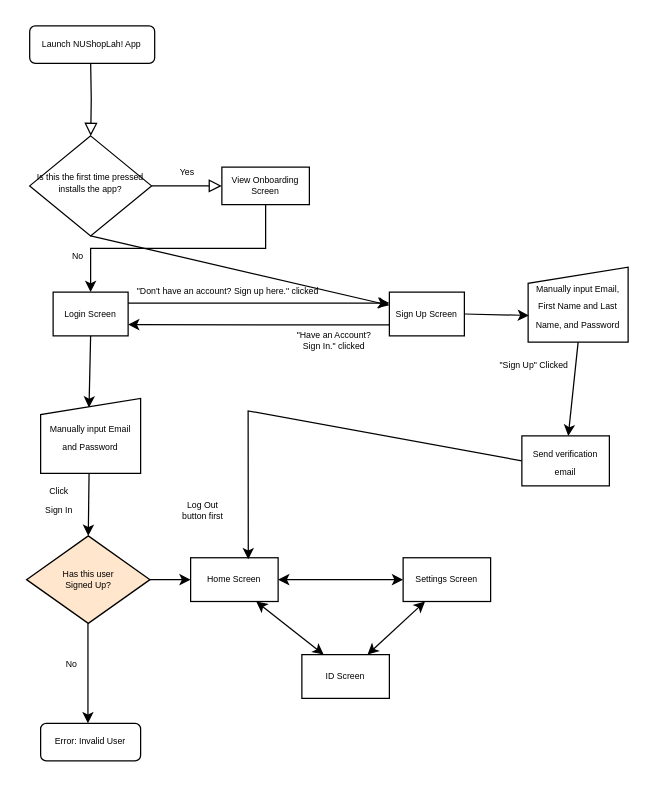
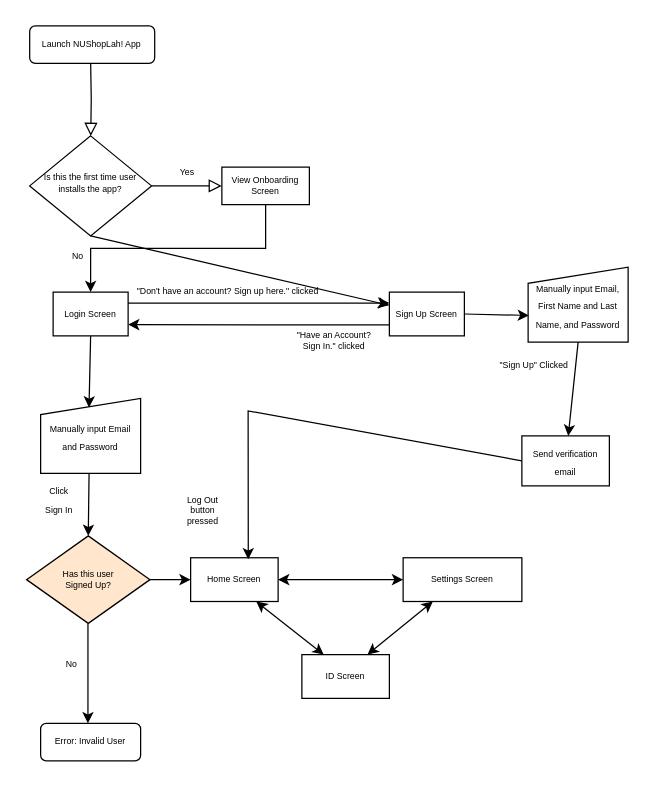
node "Is this the first time pressed installs the app?": label "Is this the first time pressed installs the app?" -> "Is this the first time user installs the app?"
node "Log Out button first": label "Log Out button first" -> "Log Out button pressed"
node "Settings Screen": size 88x44 -> 119x44
